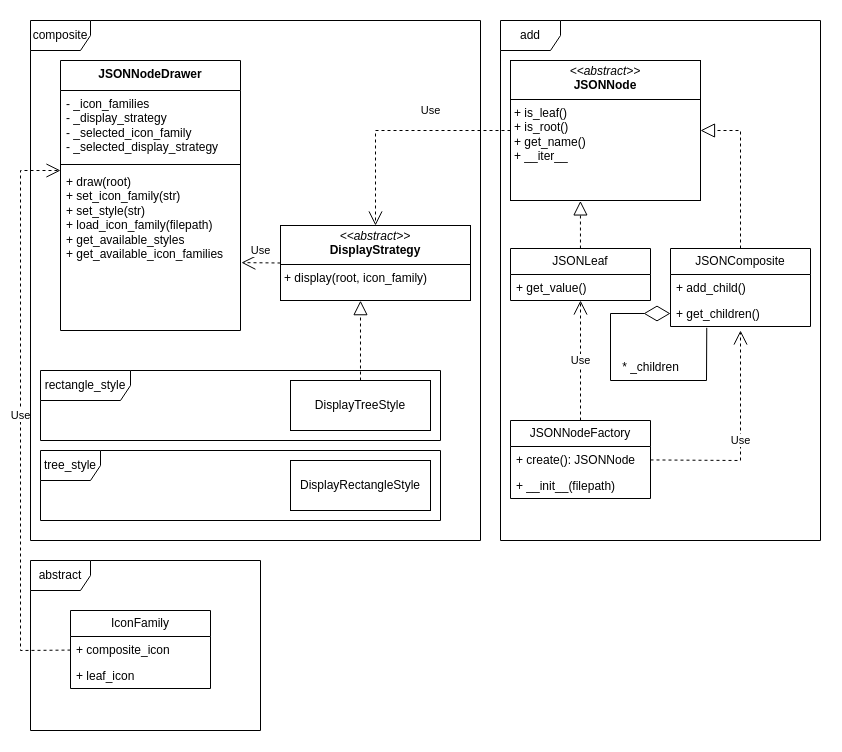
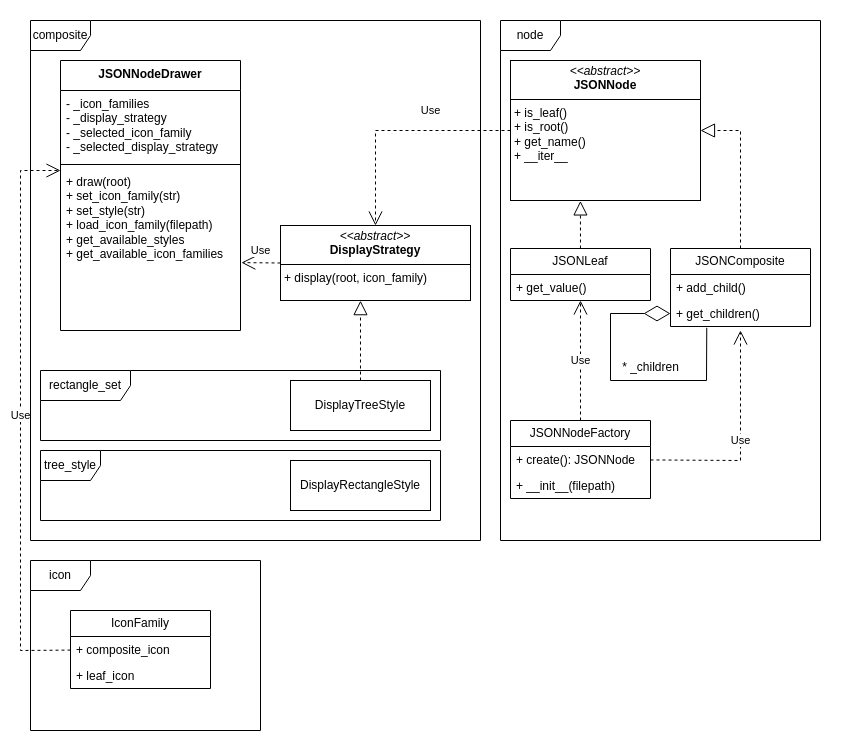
node "add": label "add" -> "node"
node "rectangle_style": label "rectangle_style" -> "rectangle_set"
node "abstract": label "abstract" -> "icon"
